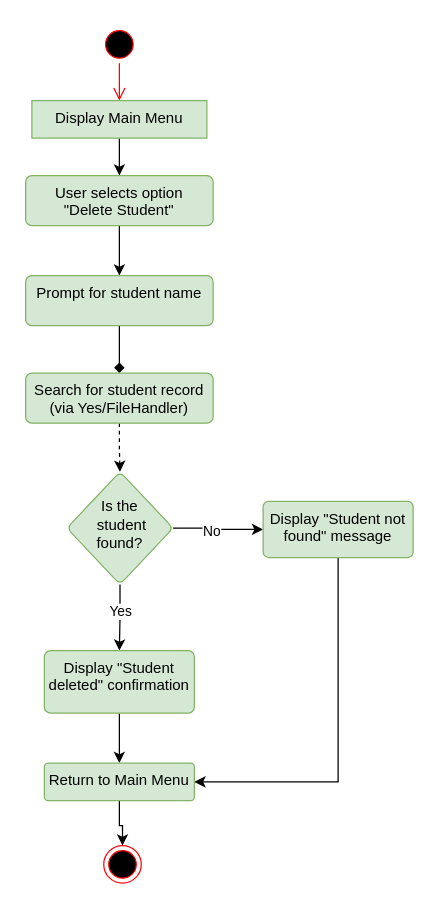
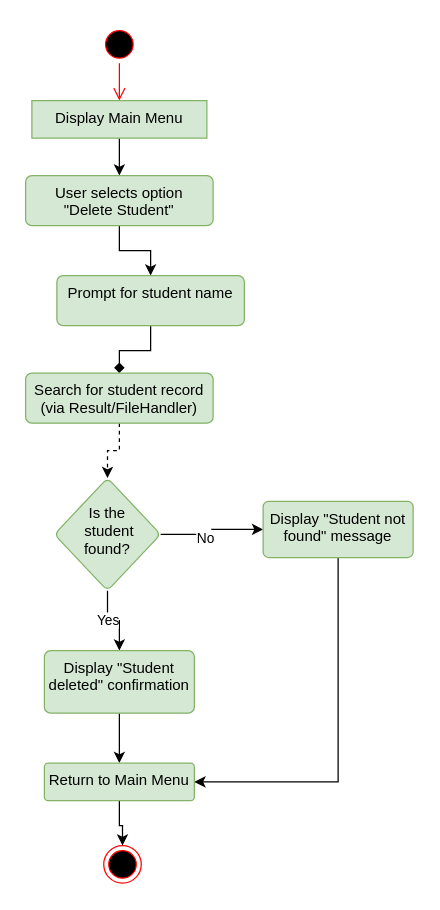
node "Prompt for student name": moved (119, 301) -> (151, 301)
node "Search for student record (via Yes/FileHandler)": label "Search for student record (via Yes/FileHandler)" -> "Search for student record (via Result/FileHandler)"
node "Is the student found?": moved (120, 528) -> (108, 534)
